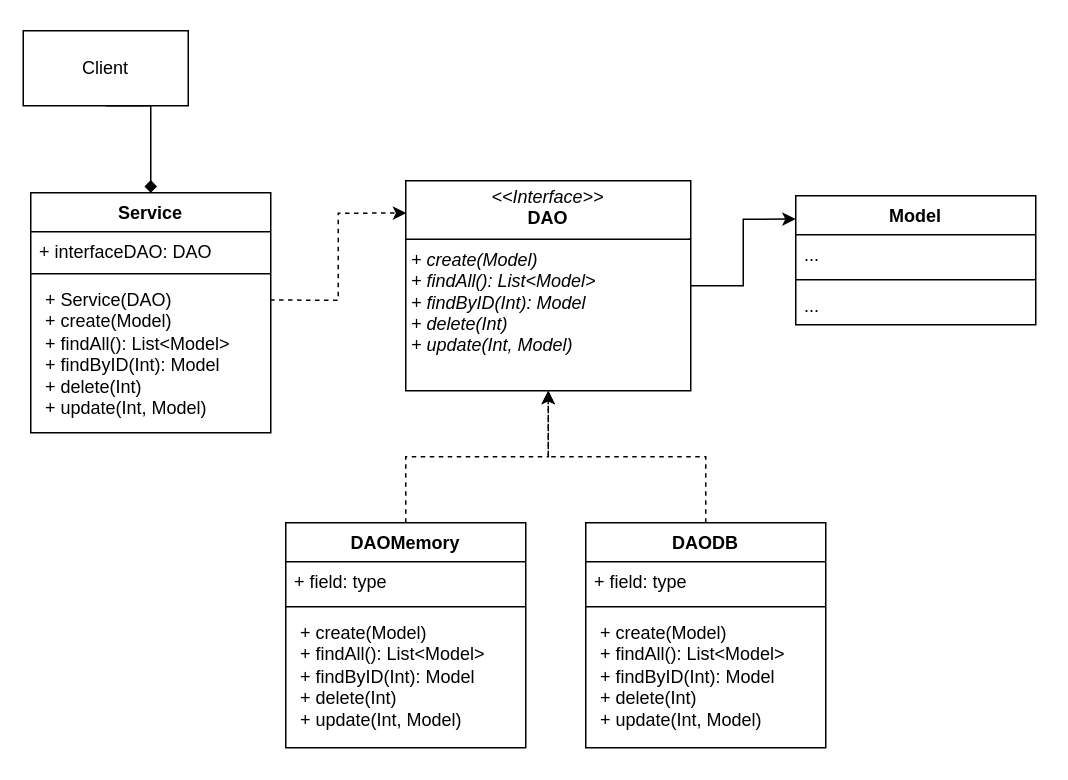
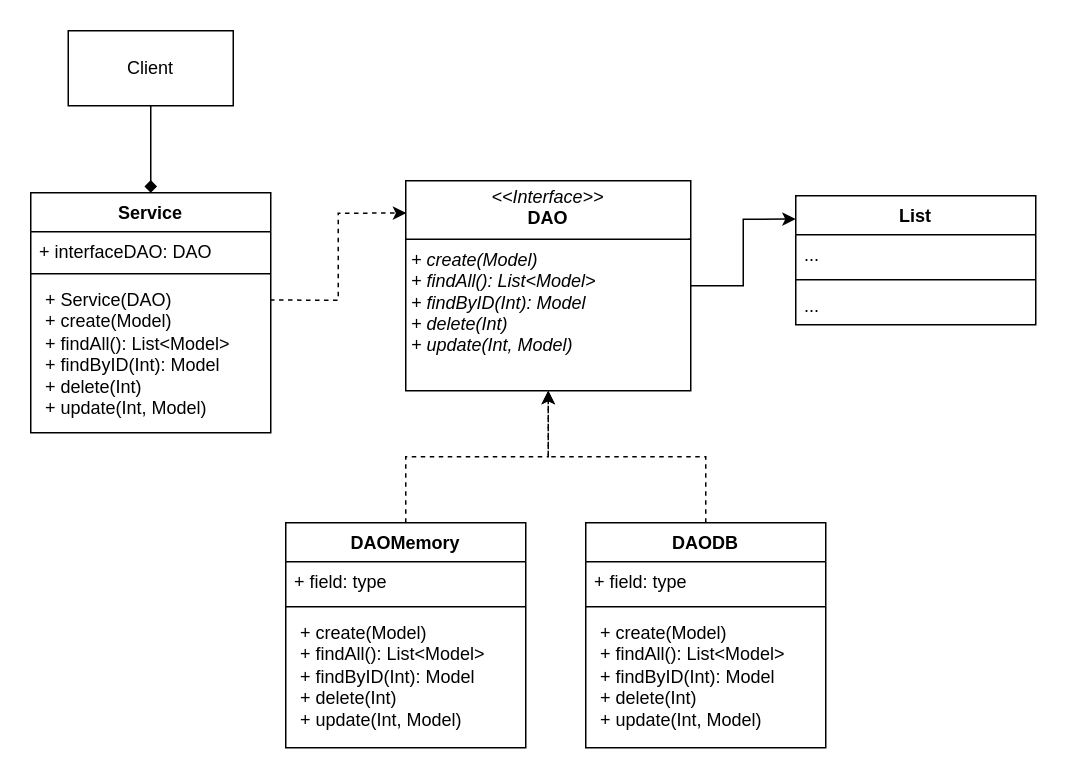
node "Client": moved (106, 68) -> (151, 68)
node "Model": label "Model" -> "List"
